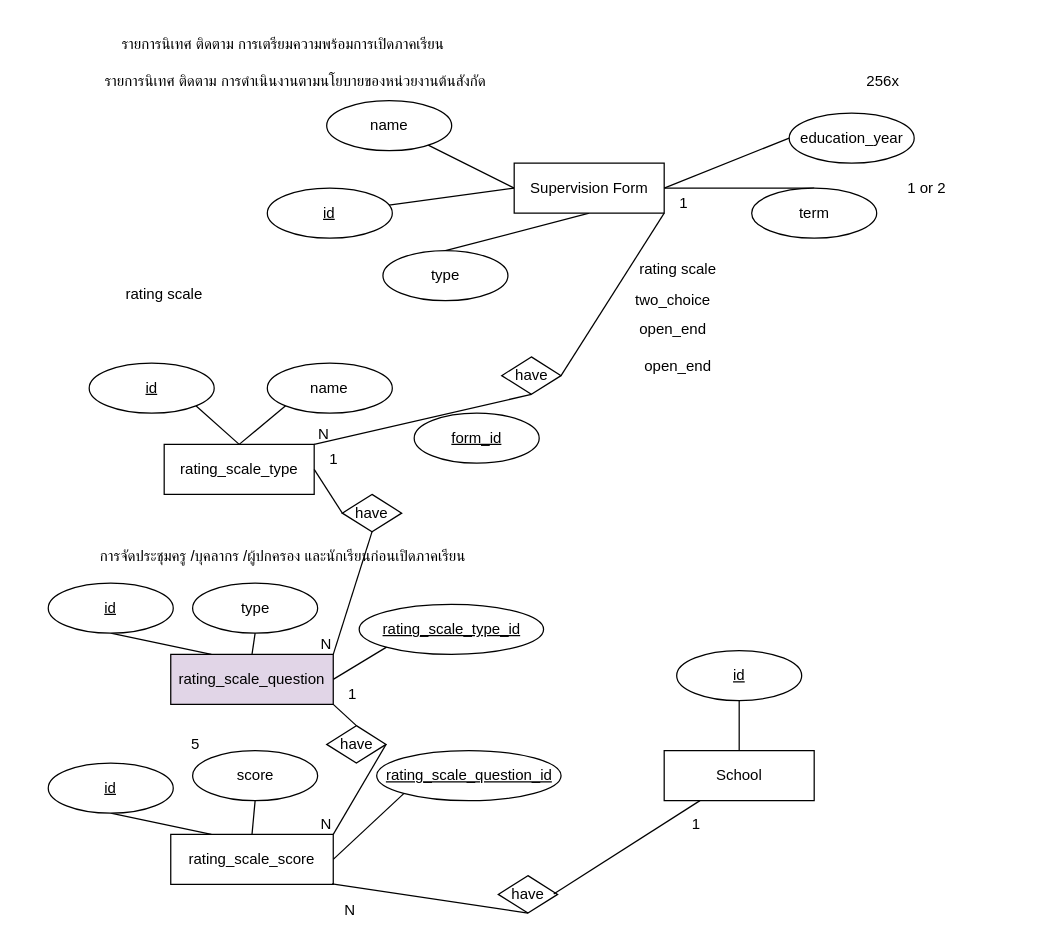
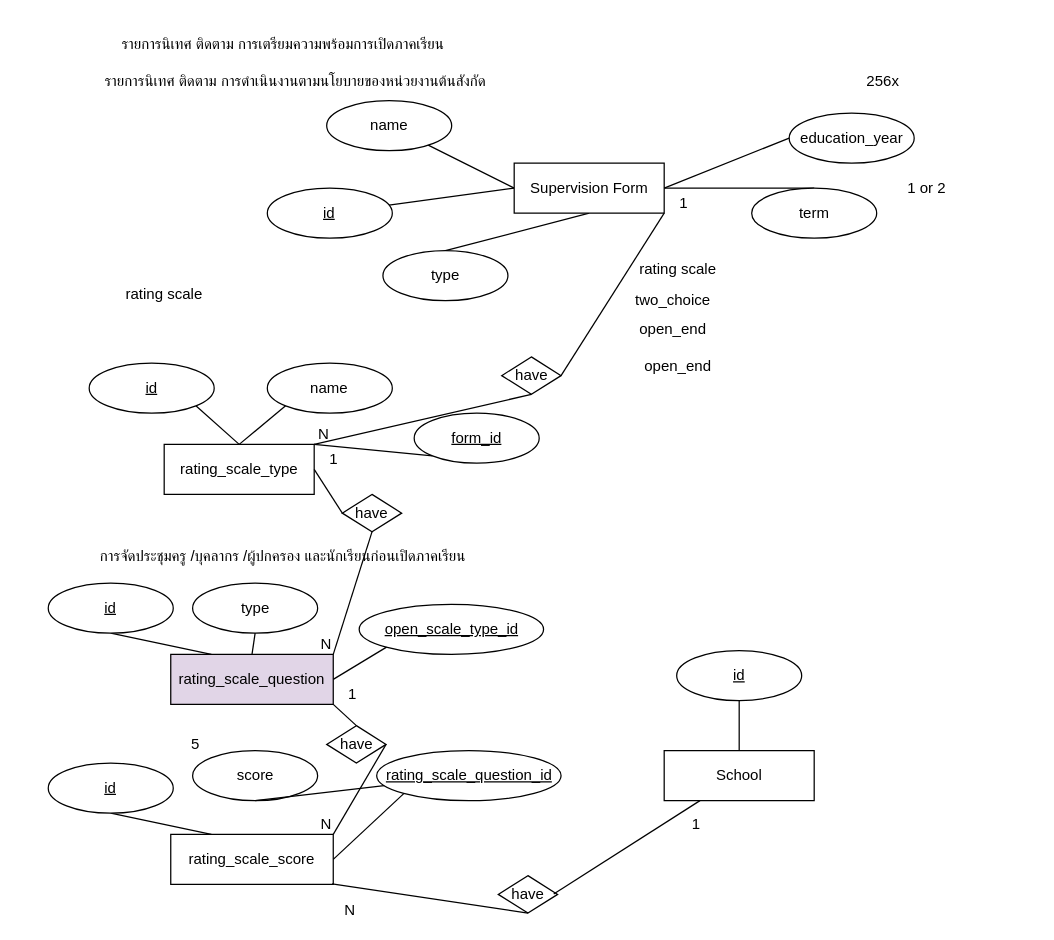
edge "form_id" -- "rating_scale_type": added
node "rating_scale_type_id": label "rating_scale_type_id" -> "open_scale_type_id"
edge "score" -- "rating_scale_score": now "score" -- "rating_scale_question_id"
